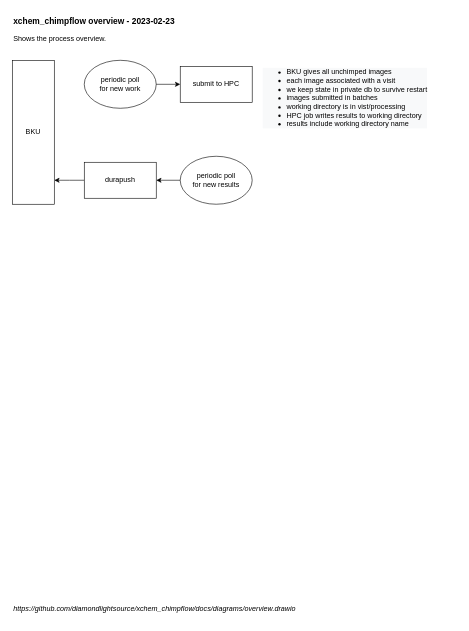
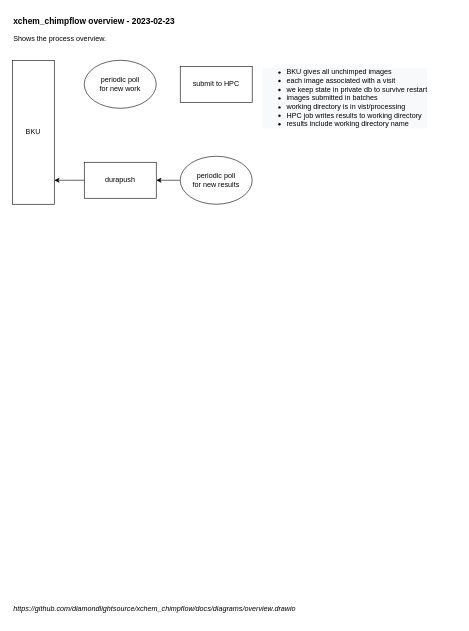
edge "periodic poll for new work" -> "submit to HPC": removed
